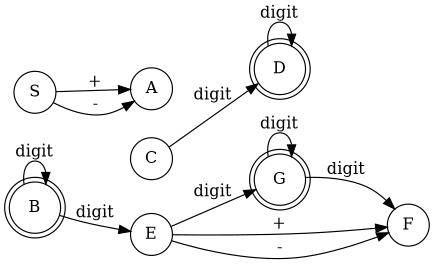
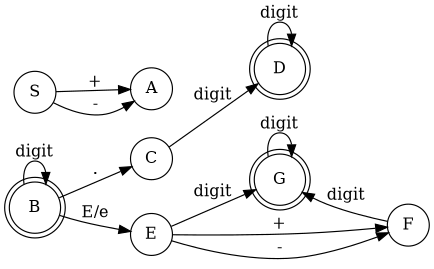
edge "G" -> "F": reversed
edge "B" -> "C": added, label "."
edge "B" -> "E": label "digit" -> "E/e"
